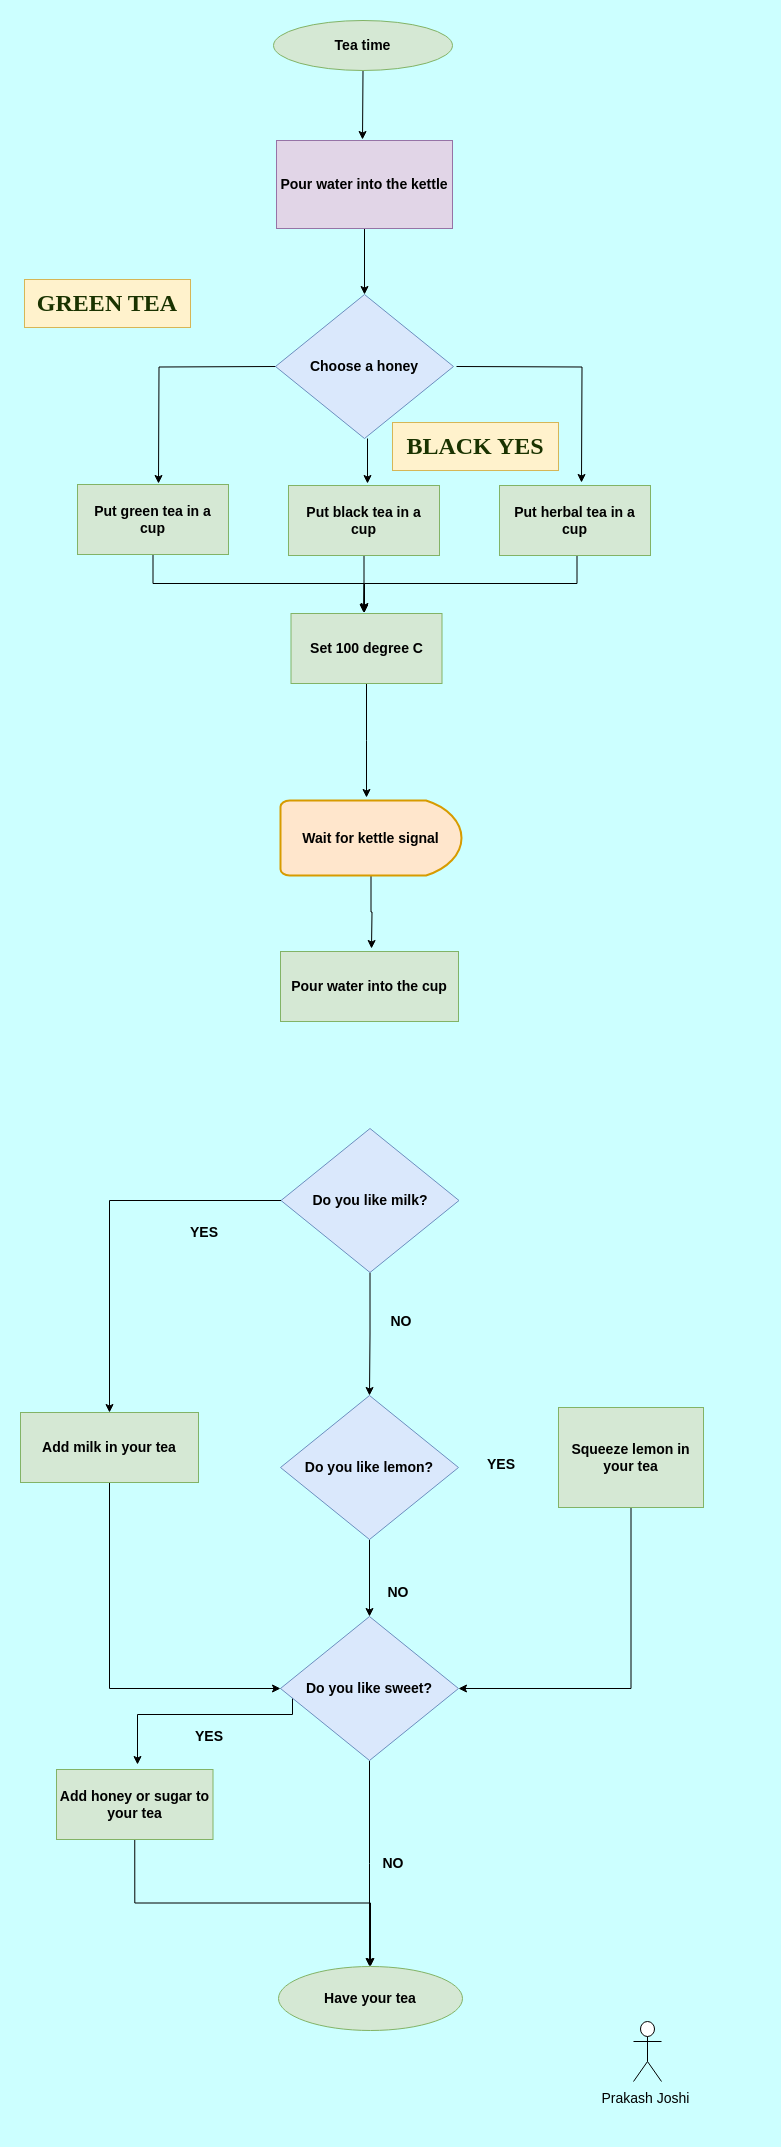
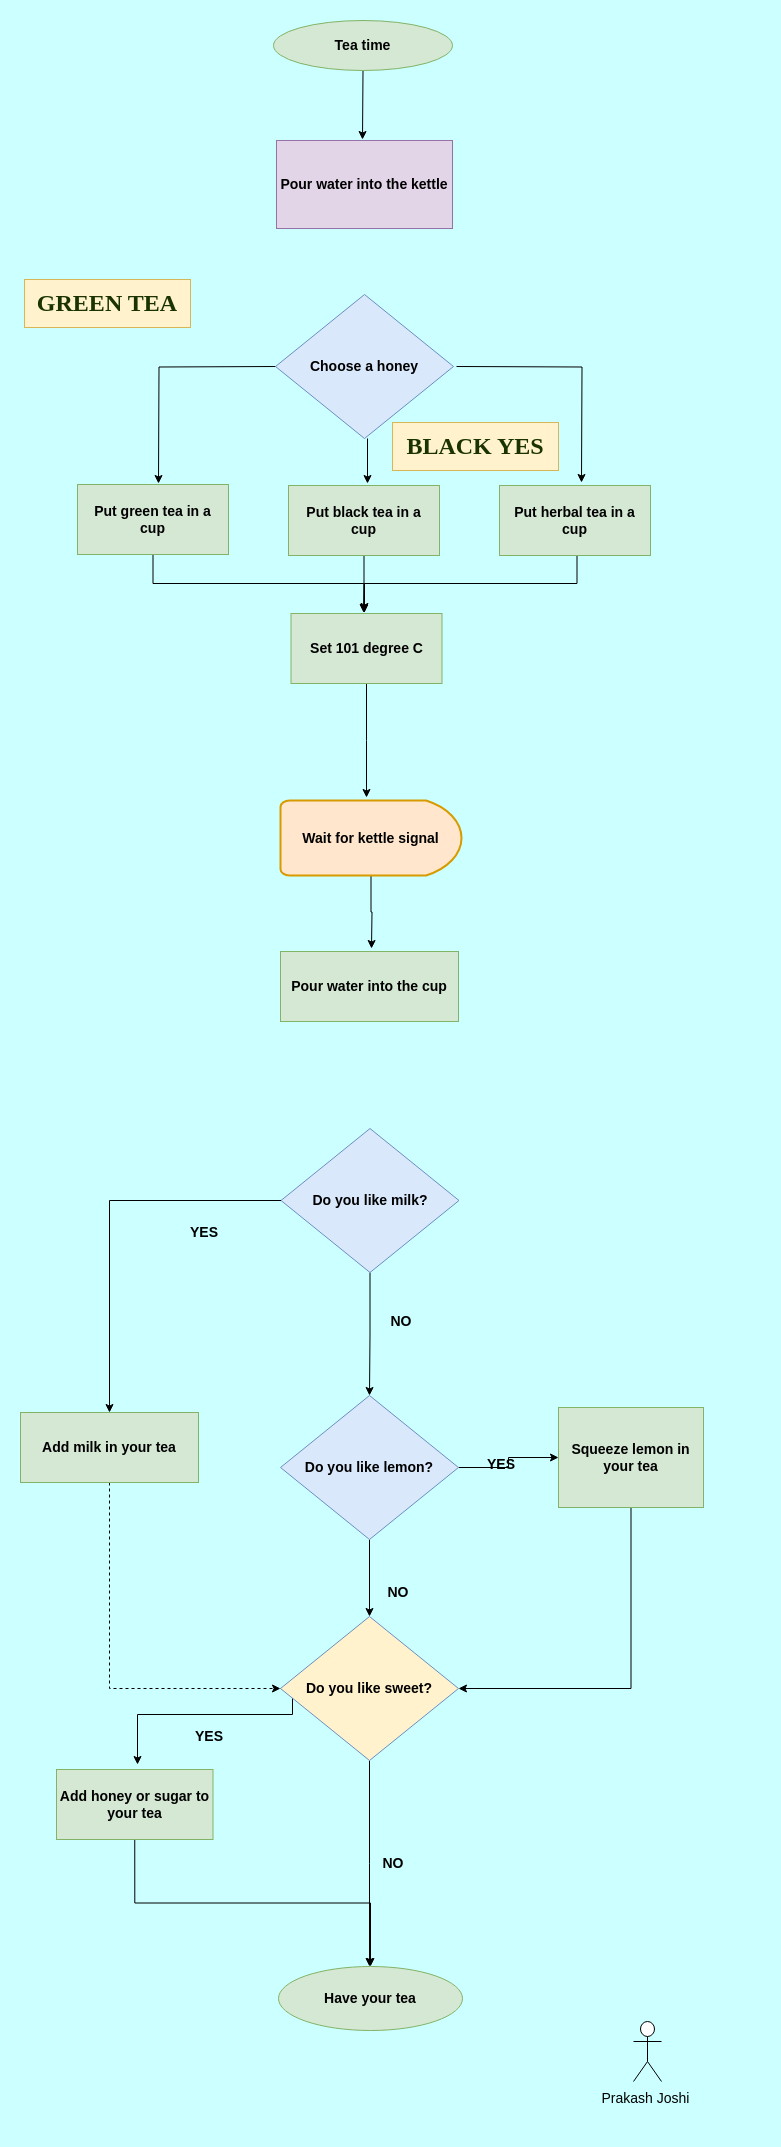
edge "Pour water into the kettle" -> "Choose a honey": removed
node "Set 100 degree C": label "Set 100 degree C" -> "Set 101 degree C"
edge "Do you like lemon?" -> "Squeeze lemon in your tea": added
edge "Add milk in your tea" -> "Do you like sweet?": style solid -> dashed
node "Do you like sweet?": fillcolor #dae8fc -> #fff2cc
